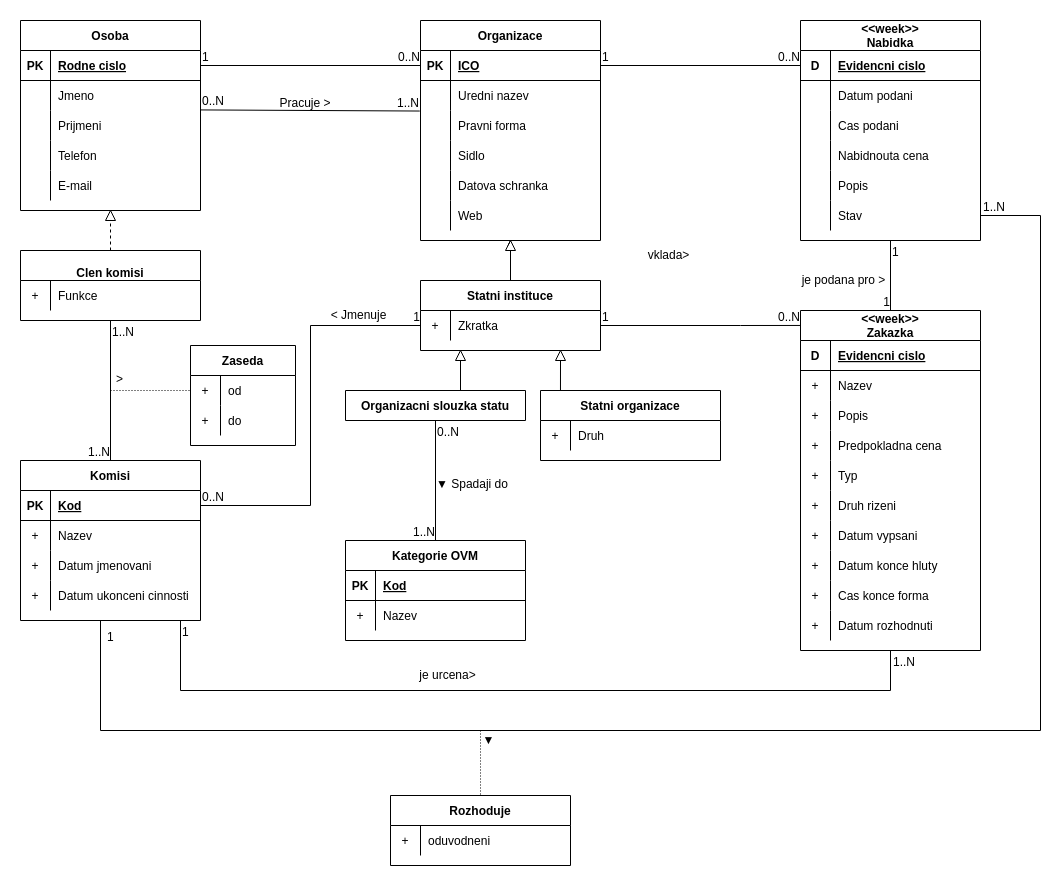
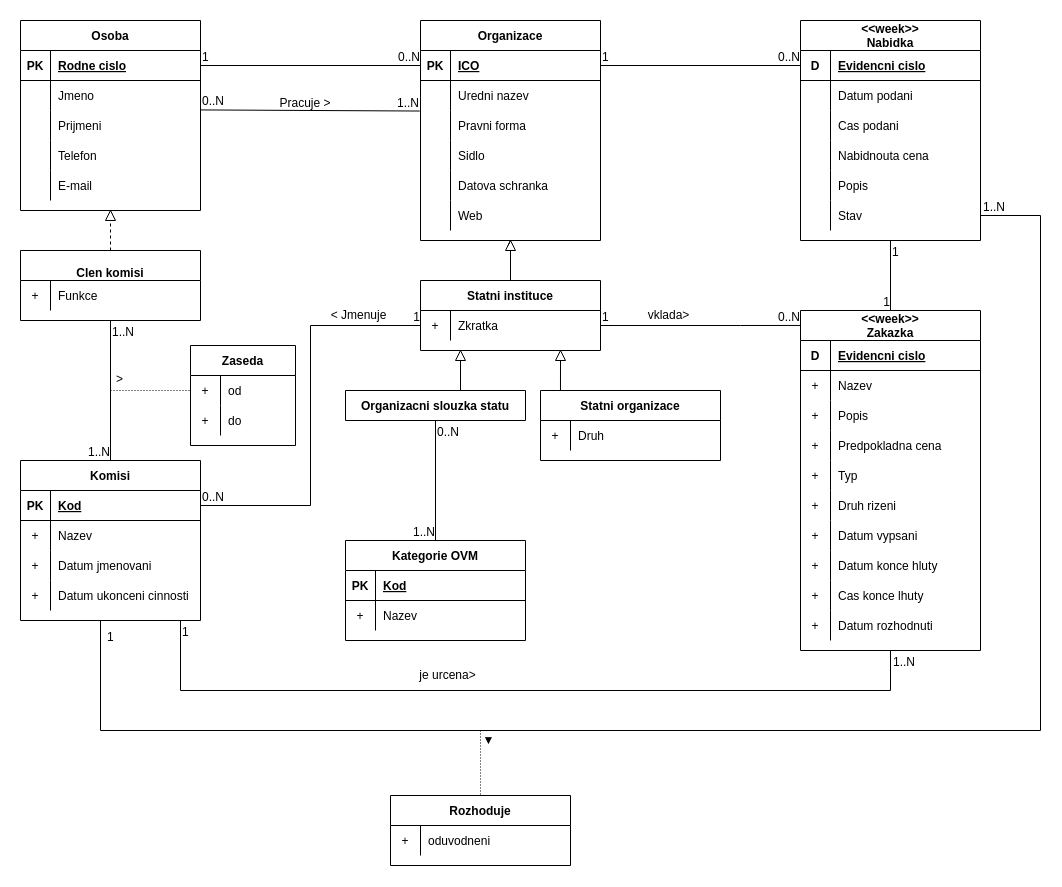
node "vklada>": moved (668, 256) -> (668, 316)
node "je podana pro >": removed
node "▼ Spadaji do": removed
node "Cas konce forma": label "Cas konce forma" -> "Cas konce lhuty"
